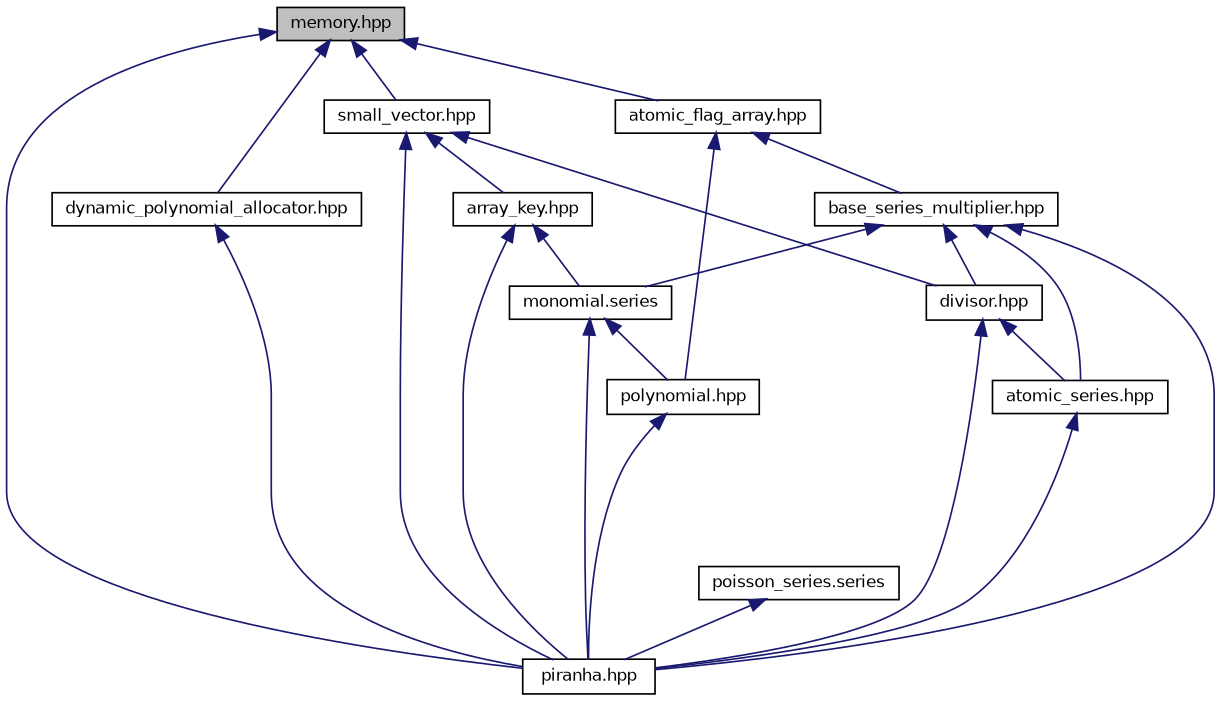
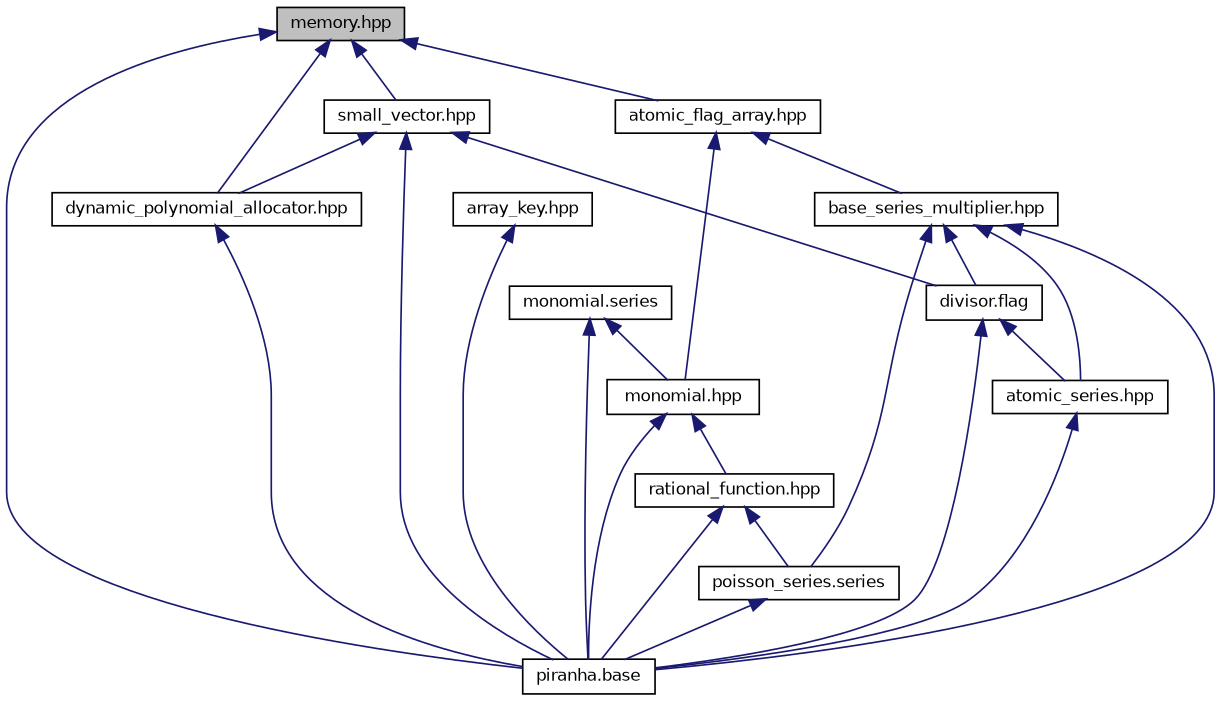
edge "array_key.hpp" -> "small_vector.hpp": now "dynamic_polynomial_allocator.hpp" -> "small_vector.hpp"
edge "monomial.series" -> "base_series_multiplier.hpp": now "poisson_series.series" -> "base_series_multiplier.hpp"
edge "monomial.series" -> "array_key.hpp": removed
node "divisor.hpp": label "divisor.hpp" -> "divisor.flag"
node "polynomial.hpp": label "polynomial.hpp" -> "monomial.hpp"
node "rational_function.hpp": added
node "piranha.hpp": label "piranha.hpp" -> "piranha.base"
